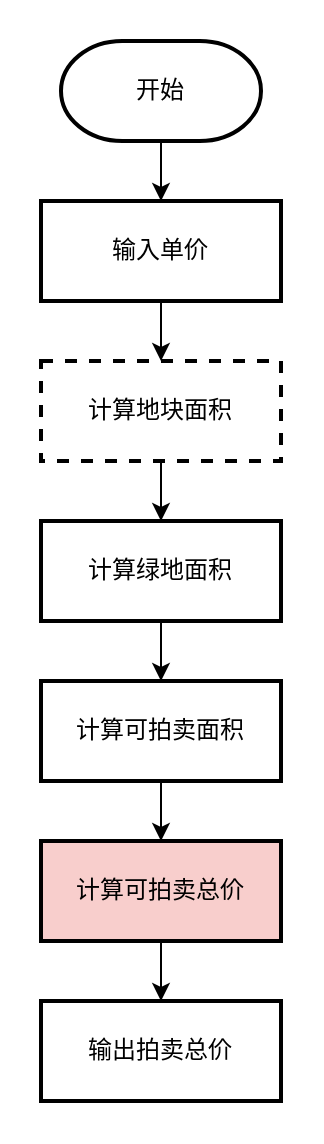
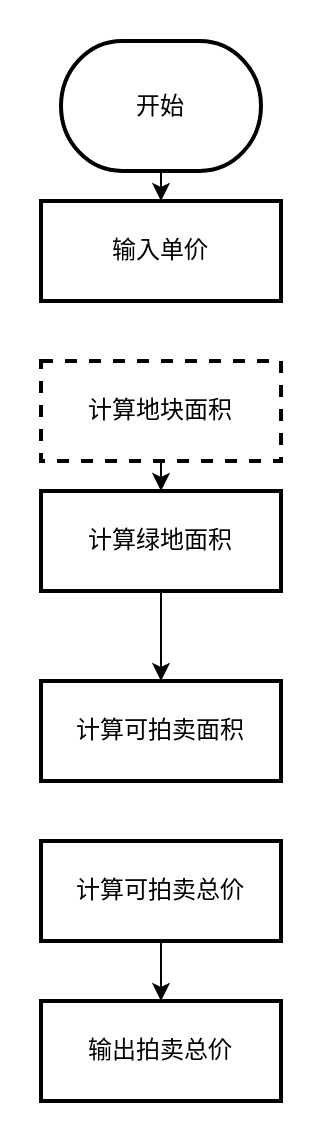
node "开始": size 200x100 -> 200x130
edge "输入单价" -> "计算地块面积": removed
node "计算绿地面积": moved (161, 571) -> (161, 541)
edge "计算可拍卖面积" -> "计算可拍卖总价": removed
node "计算可拍卖总价": fillcolor #f8cecc -> #ffffff
